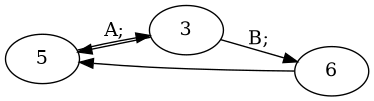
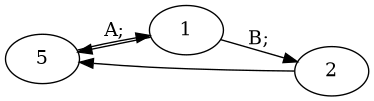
node "3": label "3" -> "1"
node "6": label "6" -> "2"
